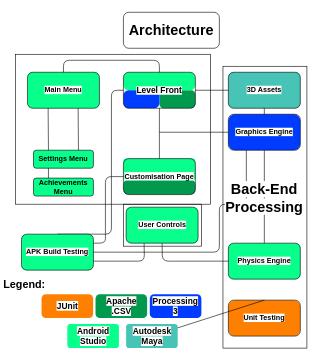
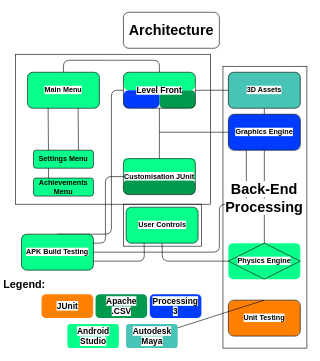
node "Customisation Page": label "Customisation Page" -> "Customisation JUnit"
node "Physics Engine": shape rounded rectangle -> diamond
